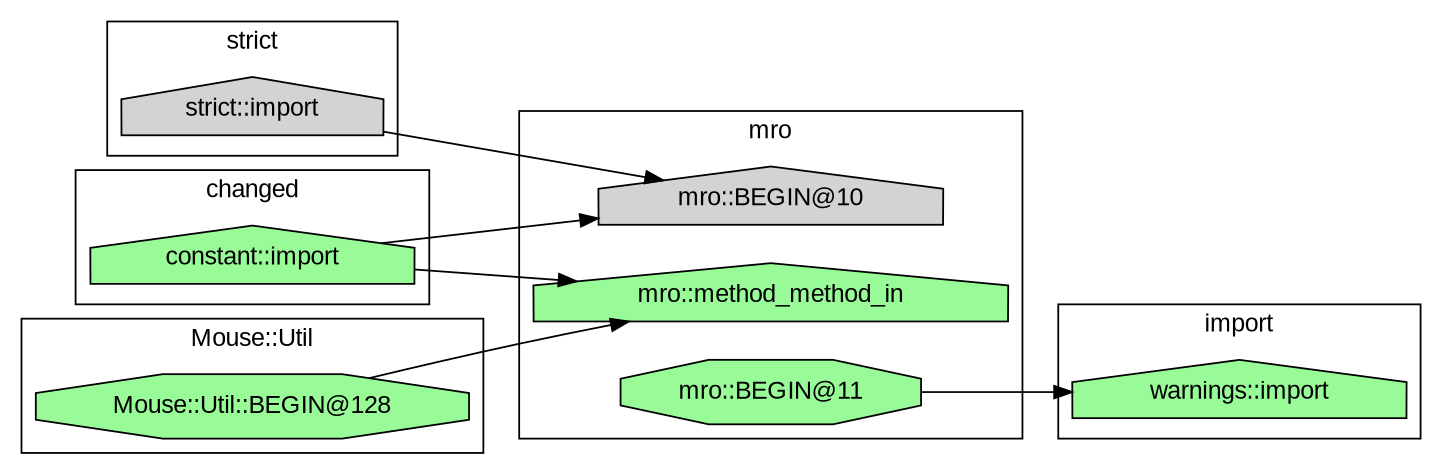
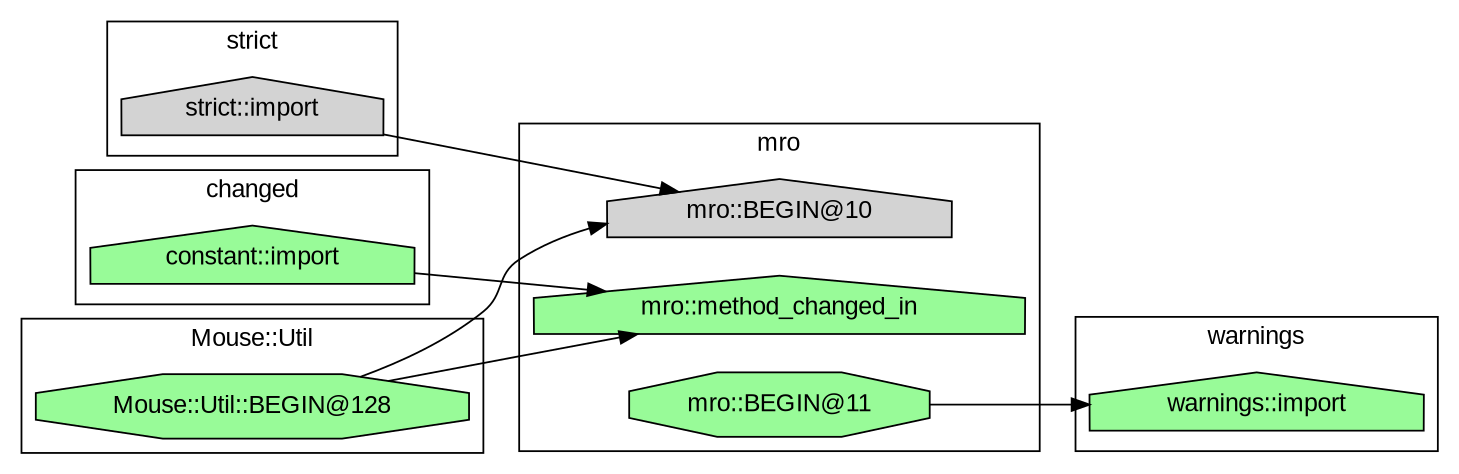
edge "constant::import" -> "mro::BEGIN@10": now "Mouse::Util::BEGIN@128" -> "mro::BEGIN@10"
node "mro::method_method_in": label "mro::method_method_in" -> "mro::method_changed_in"
cluster "import": label "import" -> "warnings"
